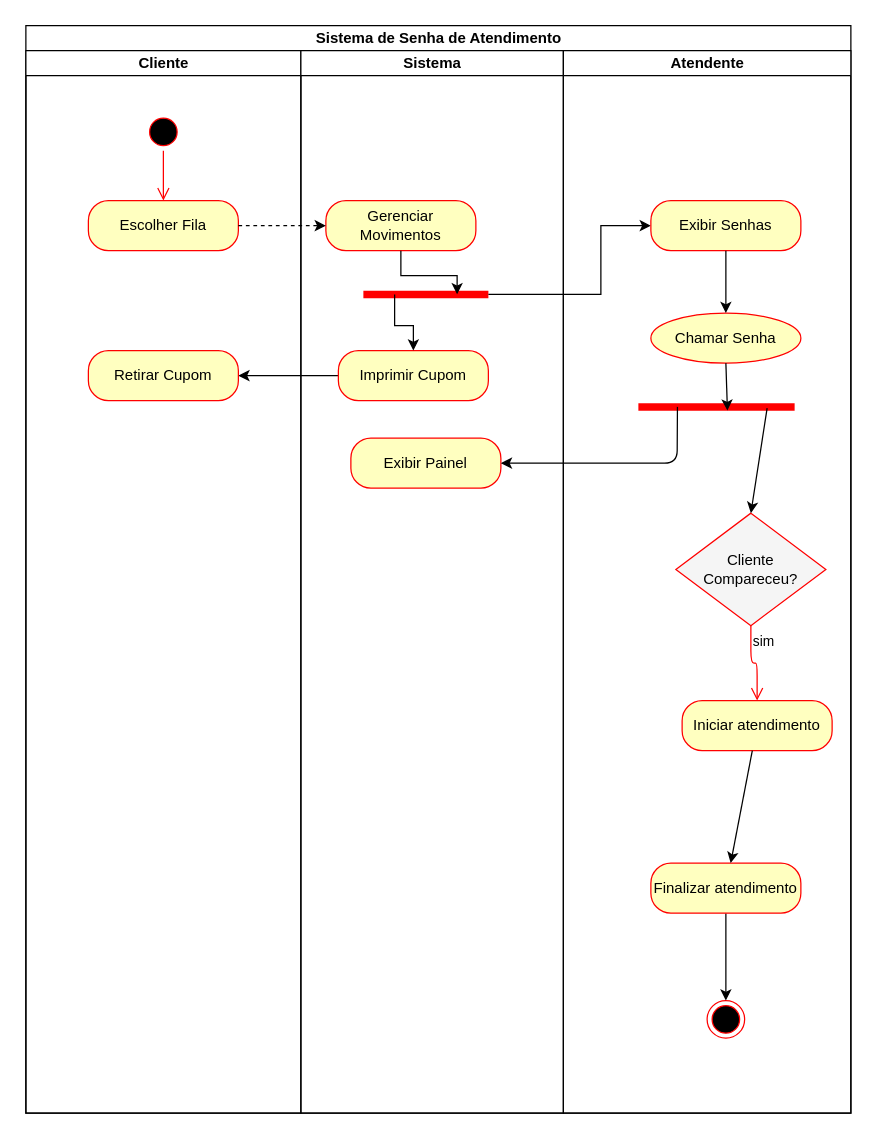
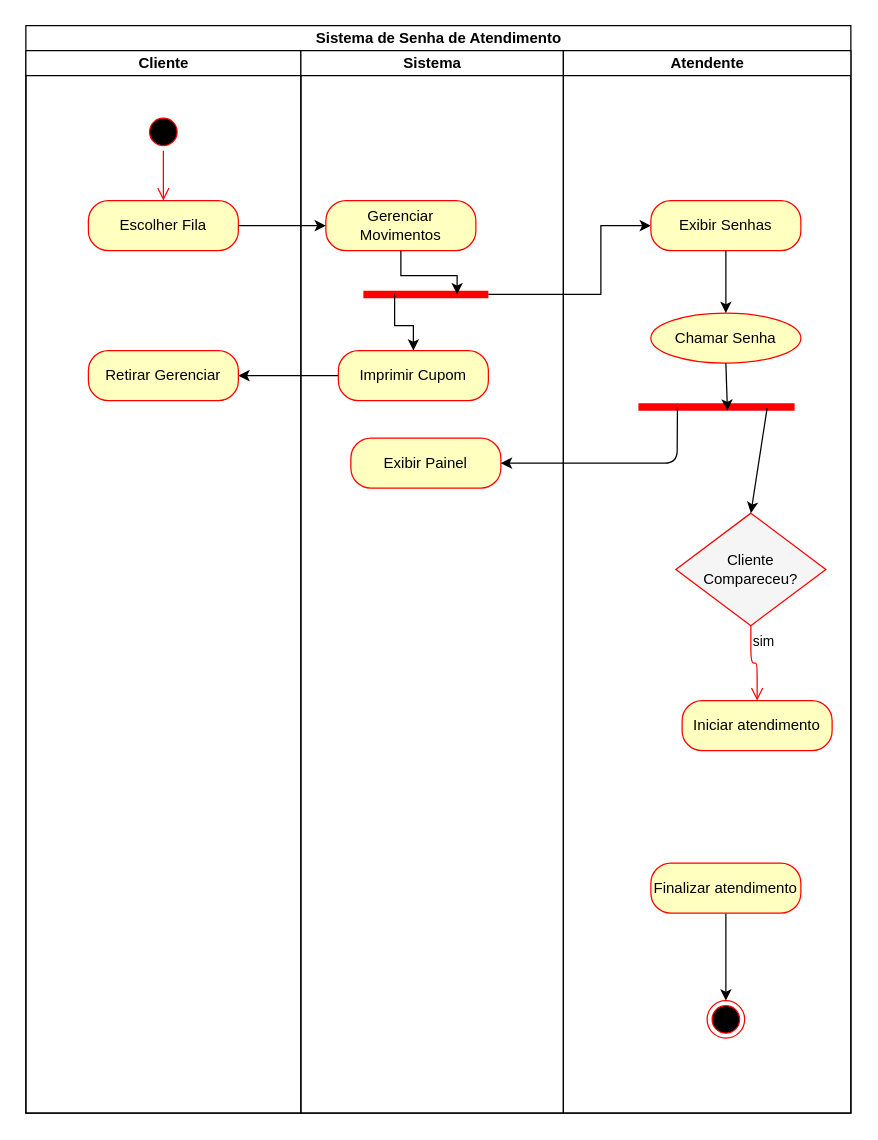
edge "Escolher Fila" -> "Gerenciar Movimentos": style dashed -> solid
node "Retirar Cupom": label "Retirar Cupom" -> "Retirar Gerenciar"
edge "Iniciar atendimento" -> "Finalizar atendimento": removed
